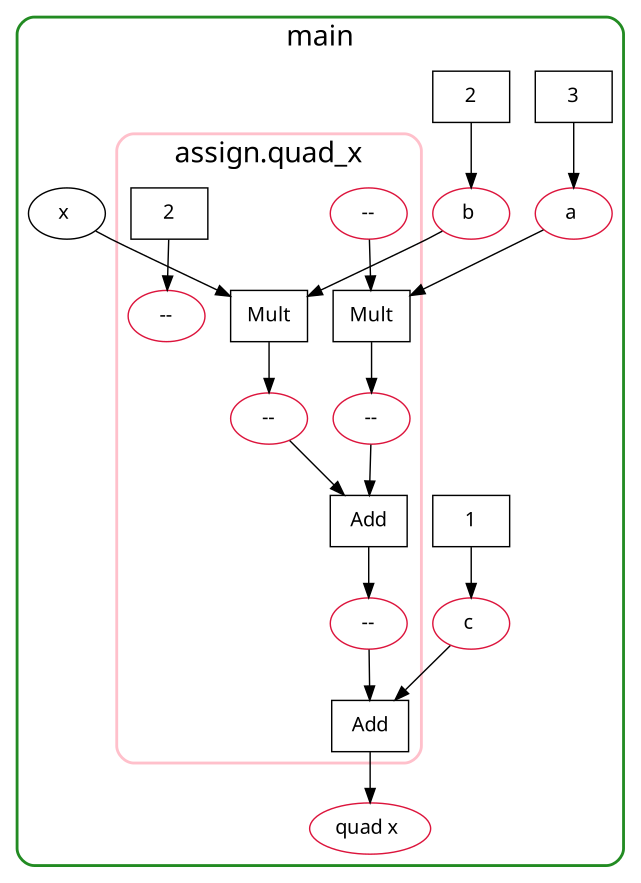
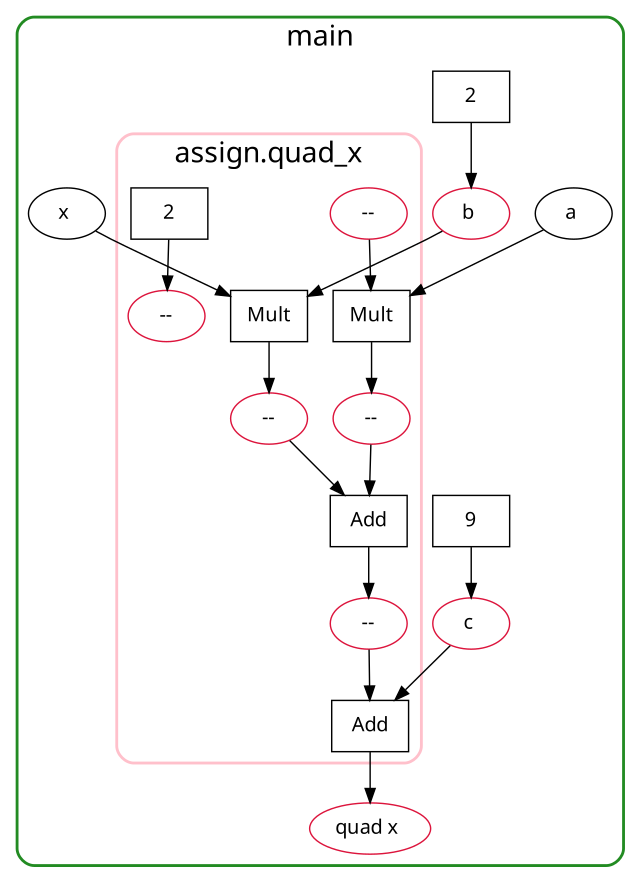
node "3": removed
node "a": color crimson -> black
node "1": label "1" -> "9"
